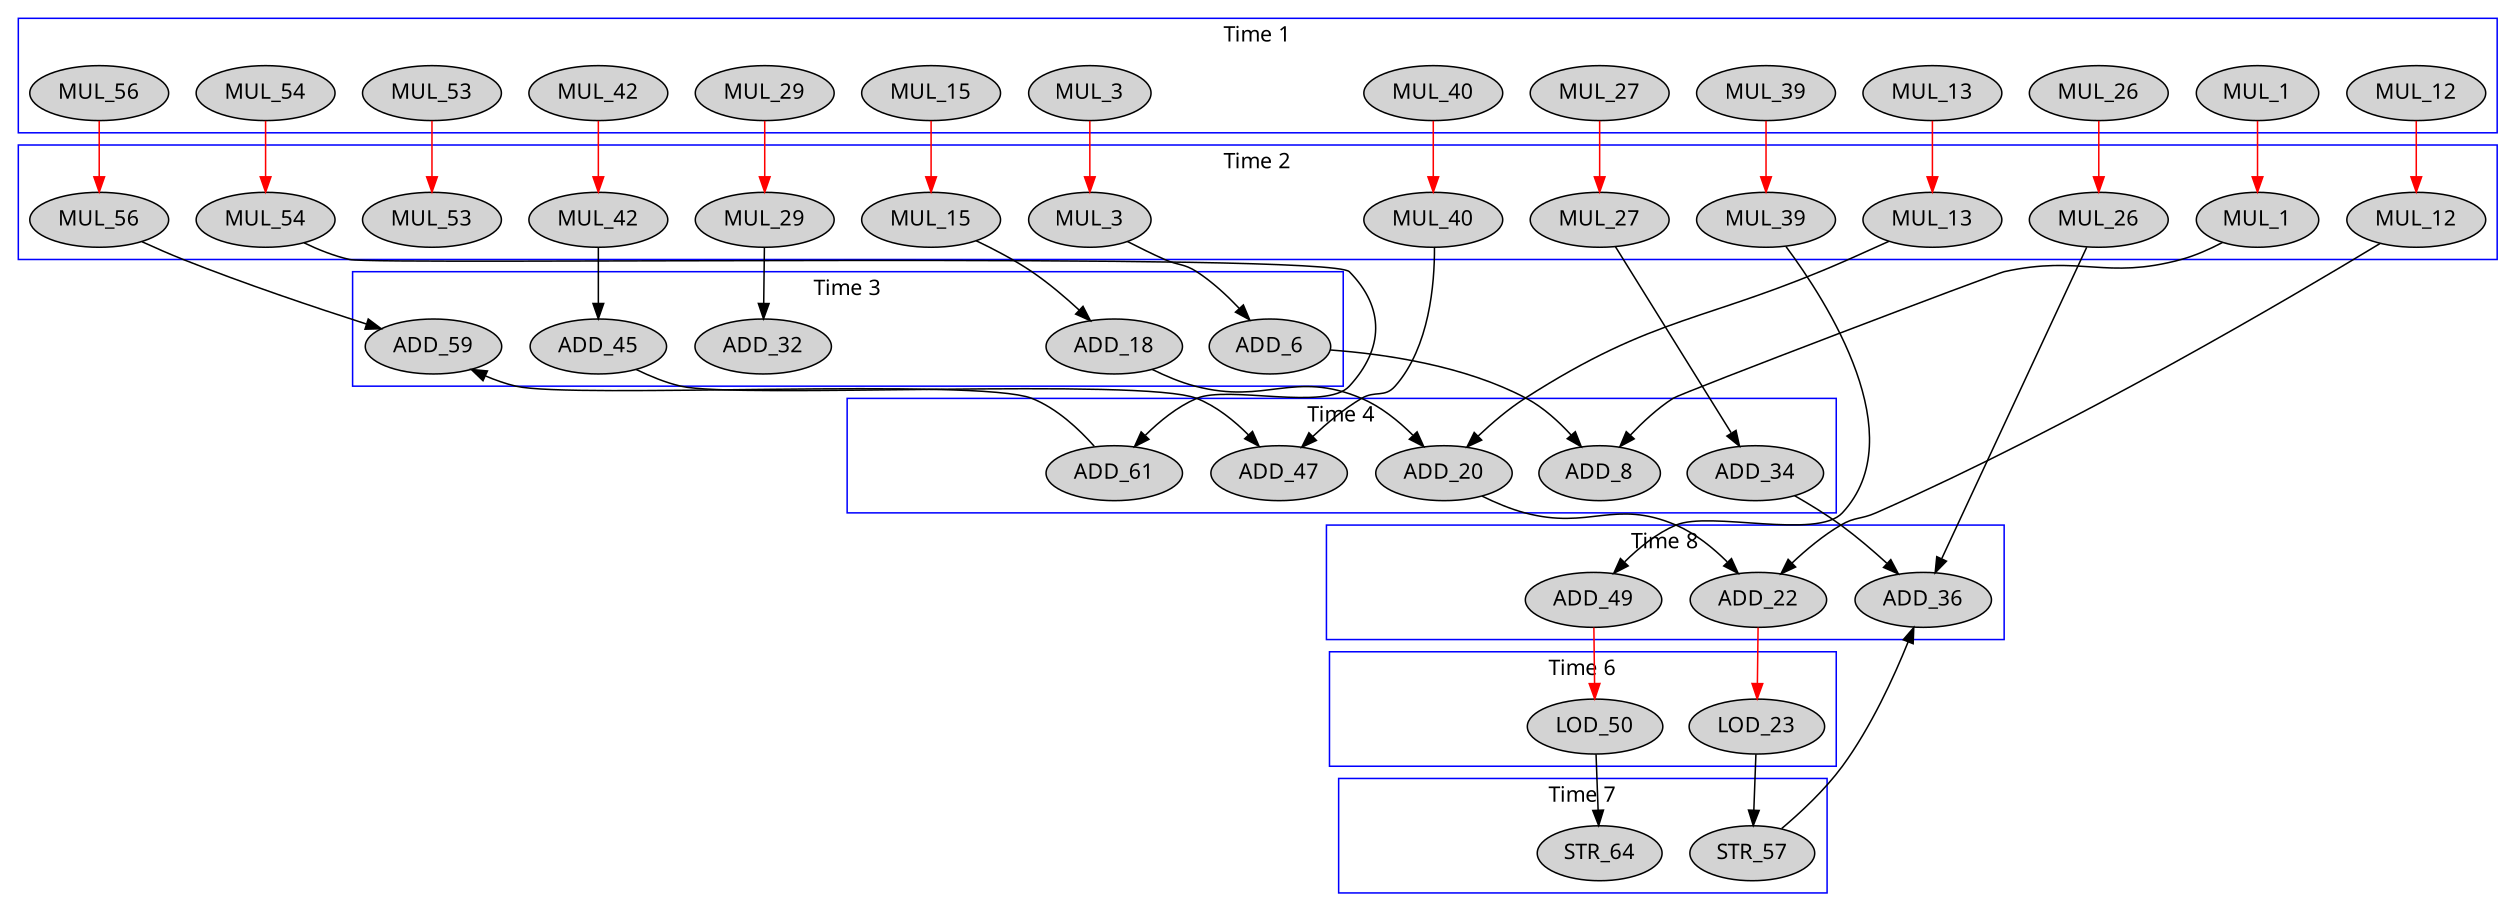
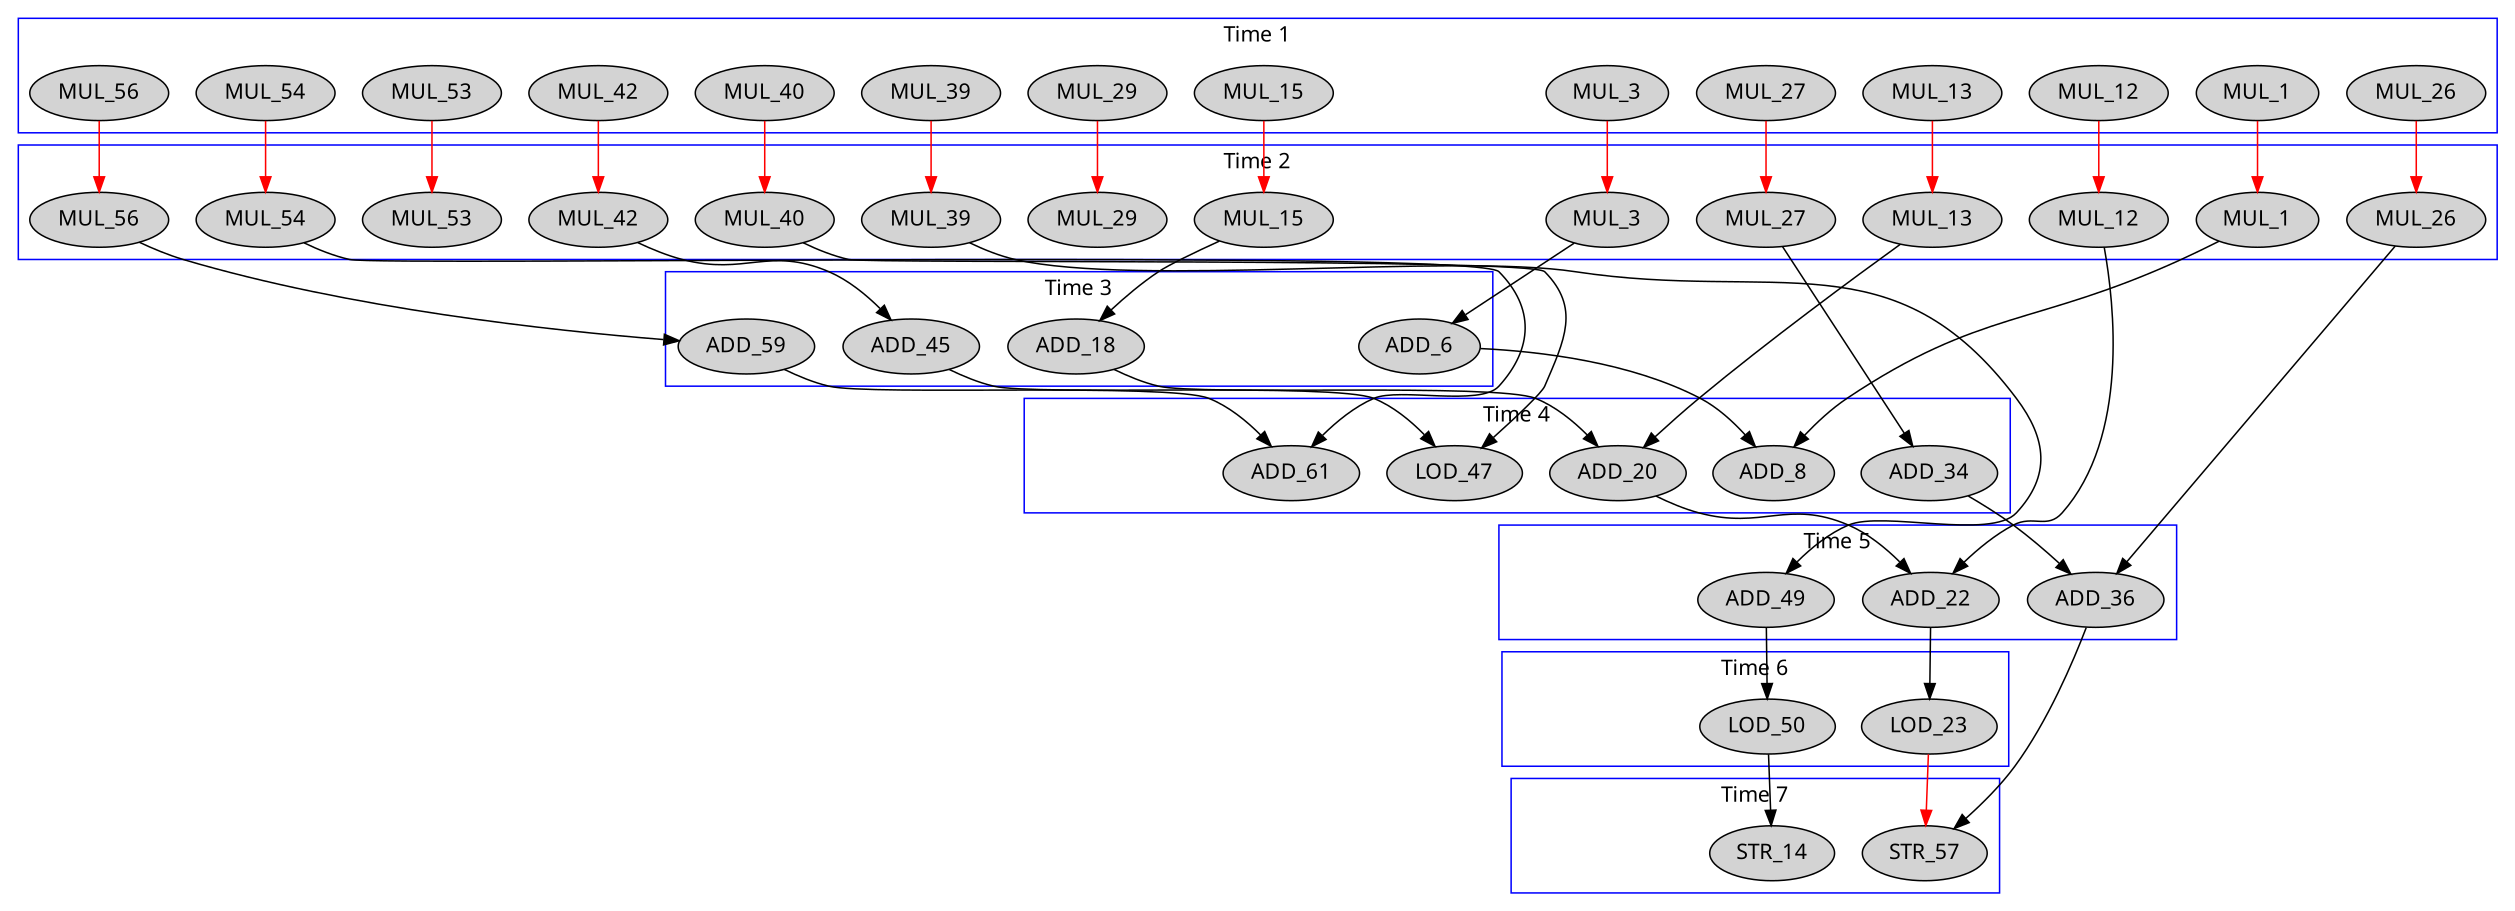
node "ADD_32": removed
edge "ADD_61" -> "ADD_59": reversed
node "ADD_47": label "ADD_47" -> "LOD_47"
cluster "Time 8": label "Time 8" -> "Time 5"
edge "ADD_49" -> "LOD_50": color red -> black
edge "ADD_22" -> "LOD_23": color red -> black
edge "STR_57" -> "ADD_36": reversed
edge "LOD_23" -> "STR_57": color black -> red
node "STR_64": label "STR_64" -> "STR_14"
